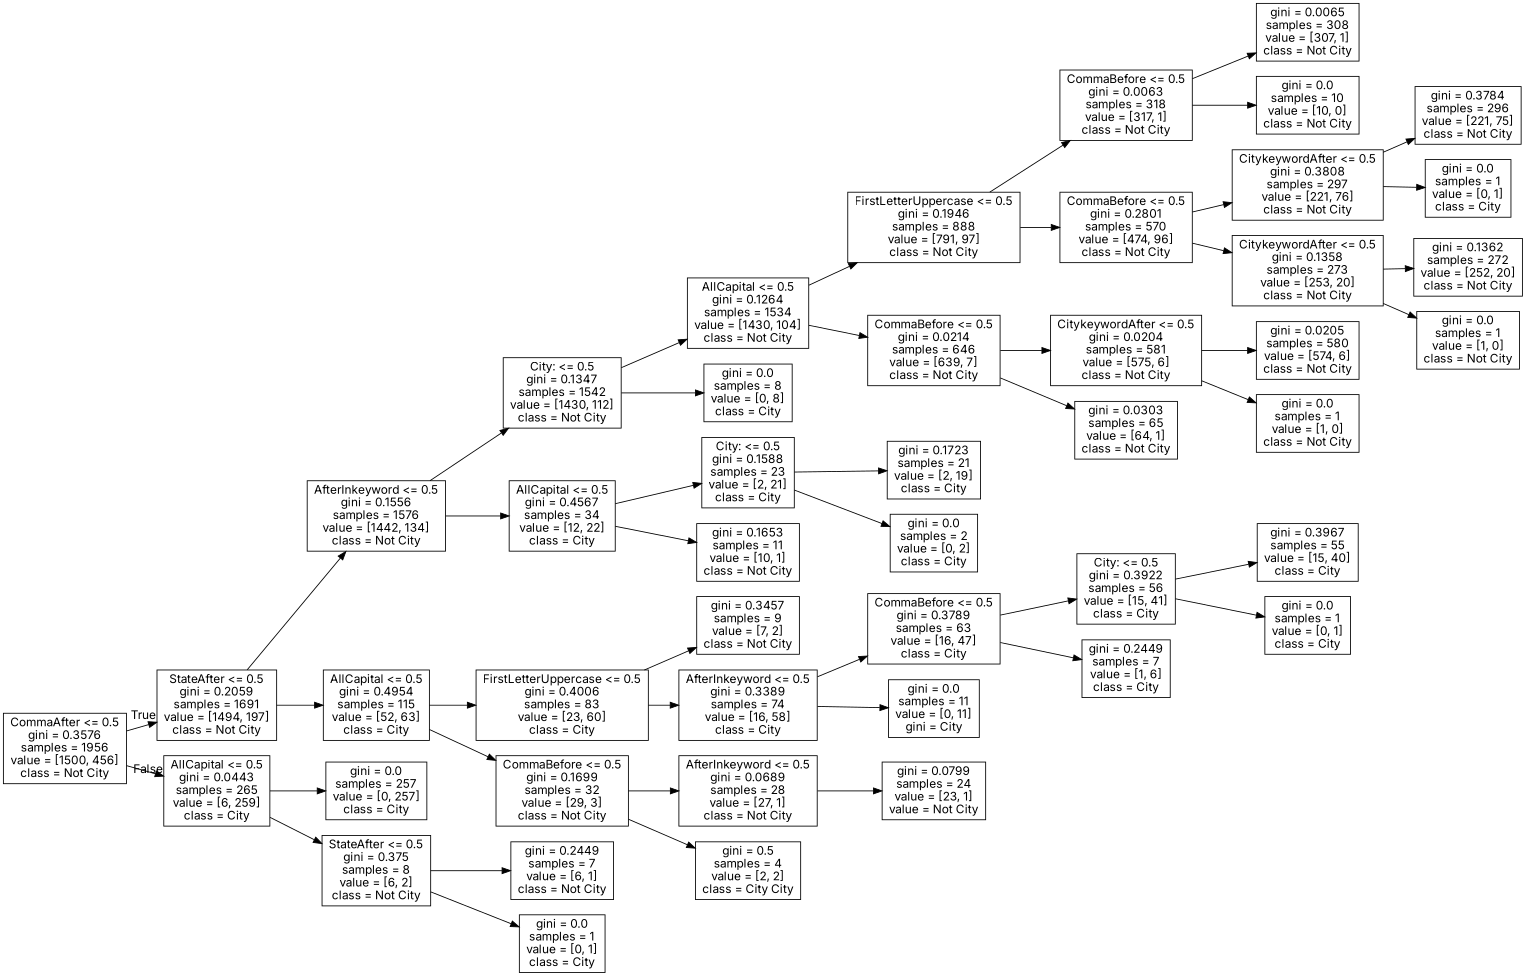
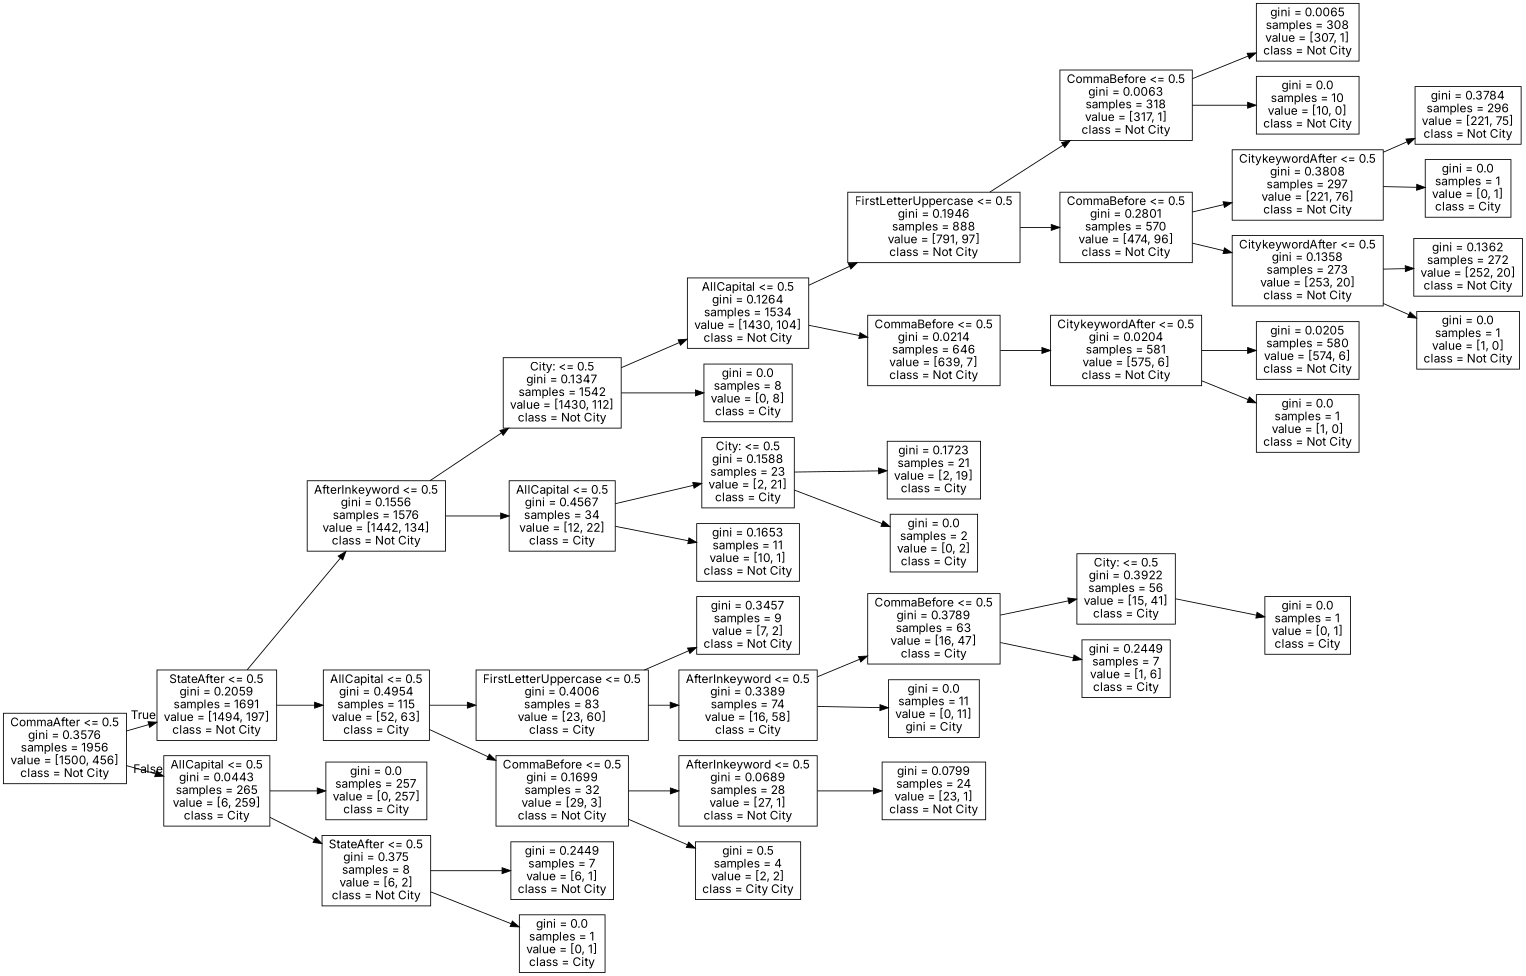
node "gini = 0.0303 samples = 65 value = [64, 1] class = Not City": removed
node "gini = 0.3967 samples = 55 value = [15, 40] class = City": removed
node "gini = 0.0799 samples = 24 value = [23, 1] value = Not City": label "gini = 0.0799 samples = 24 value = [23, 1] value = Not City" -> "gini = 0.0799 samples = 24 value = [23, 1] class = Not City"
